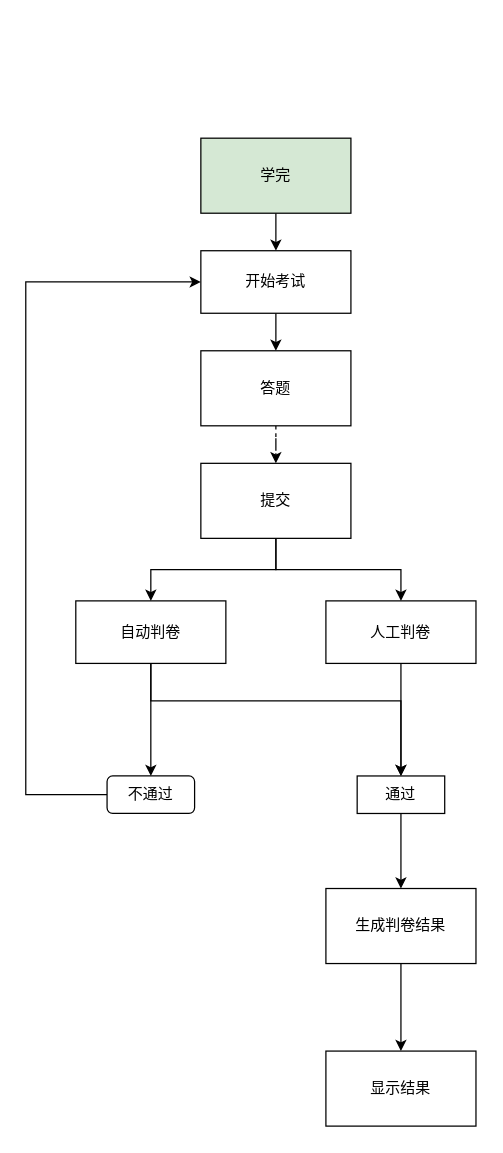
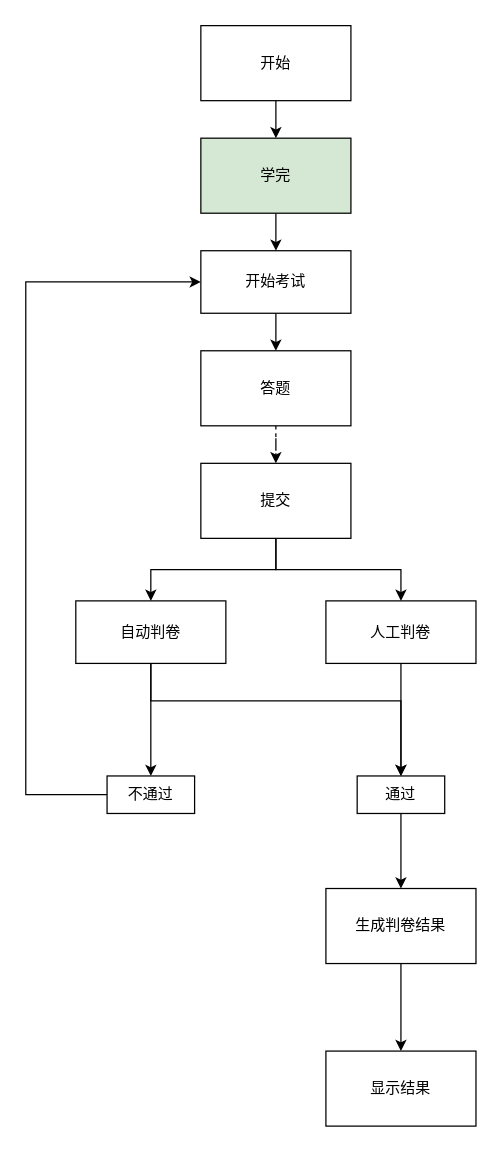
node "开始": added
edge "开始" -> "学完": added
node "不通过": shape rounded rectangle -> rectangle
